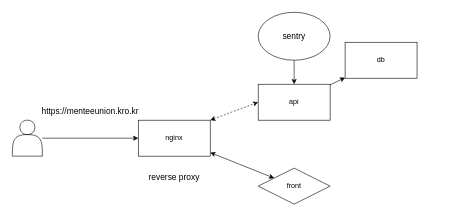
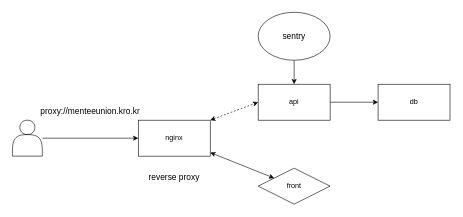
node "db": moved (381, 60) -> (414, 102)
node "https://menteeunion.kro.kr": label "https://menteeunion.kro.kr" -> "proxy://menteeunion.kro.kr"
